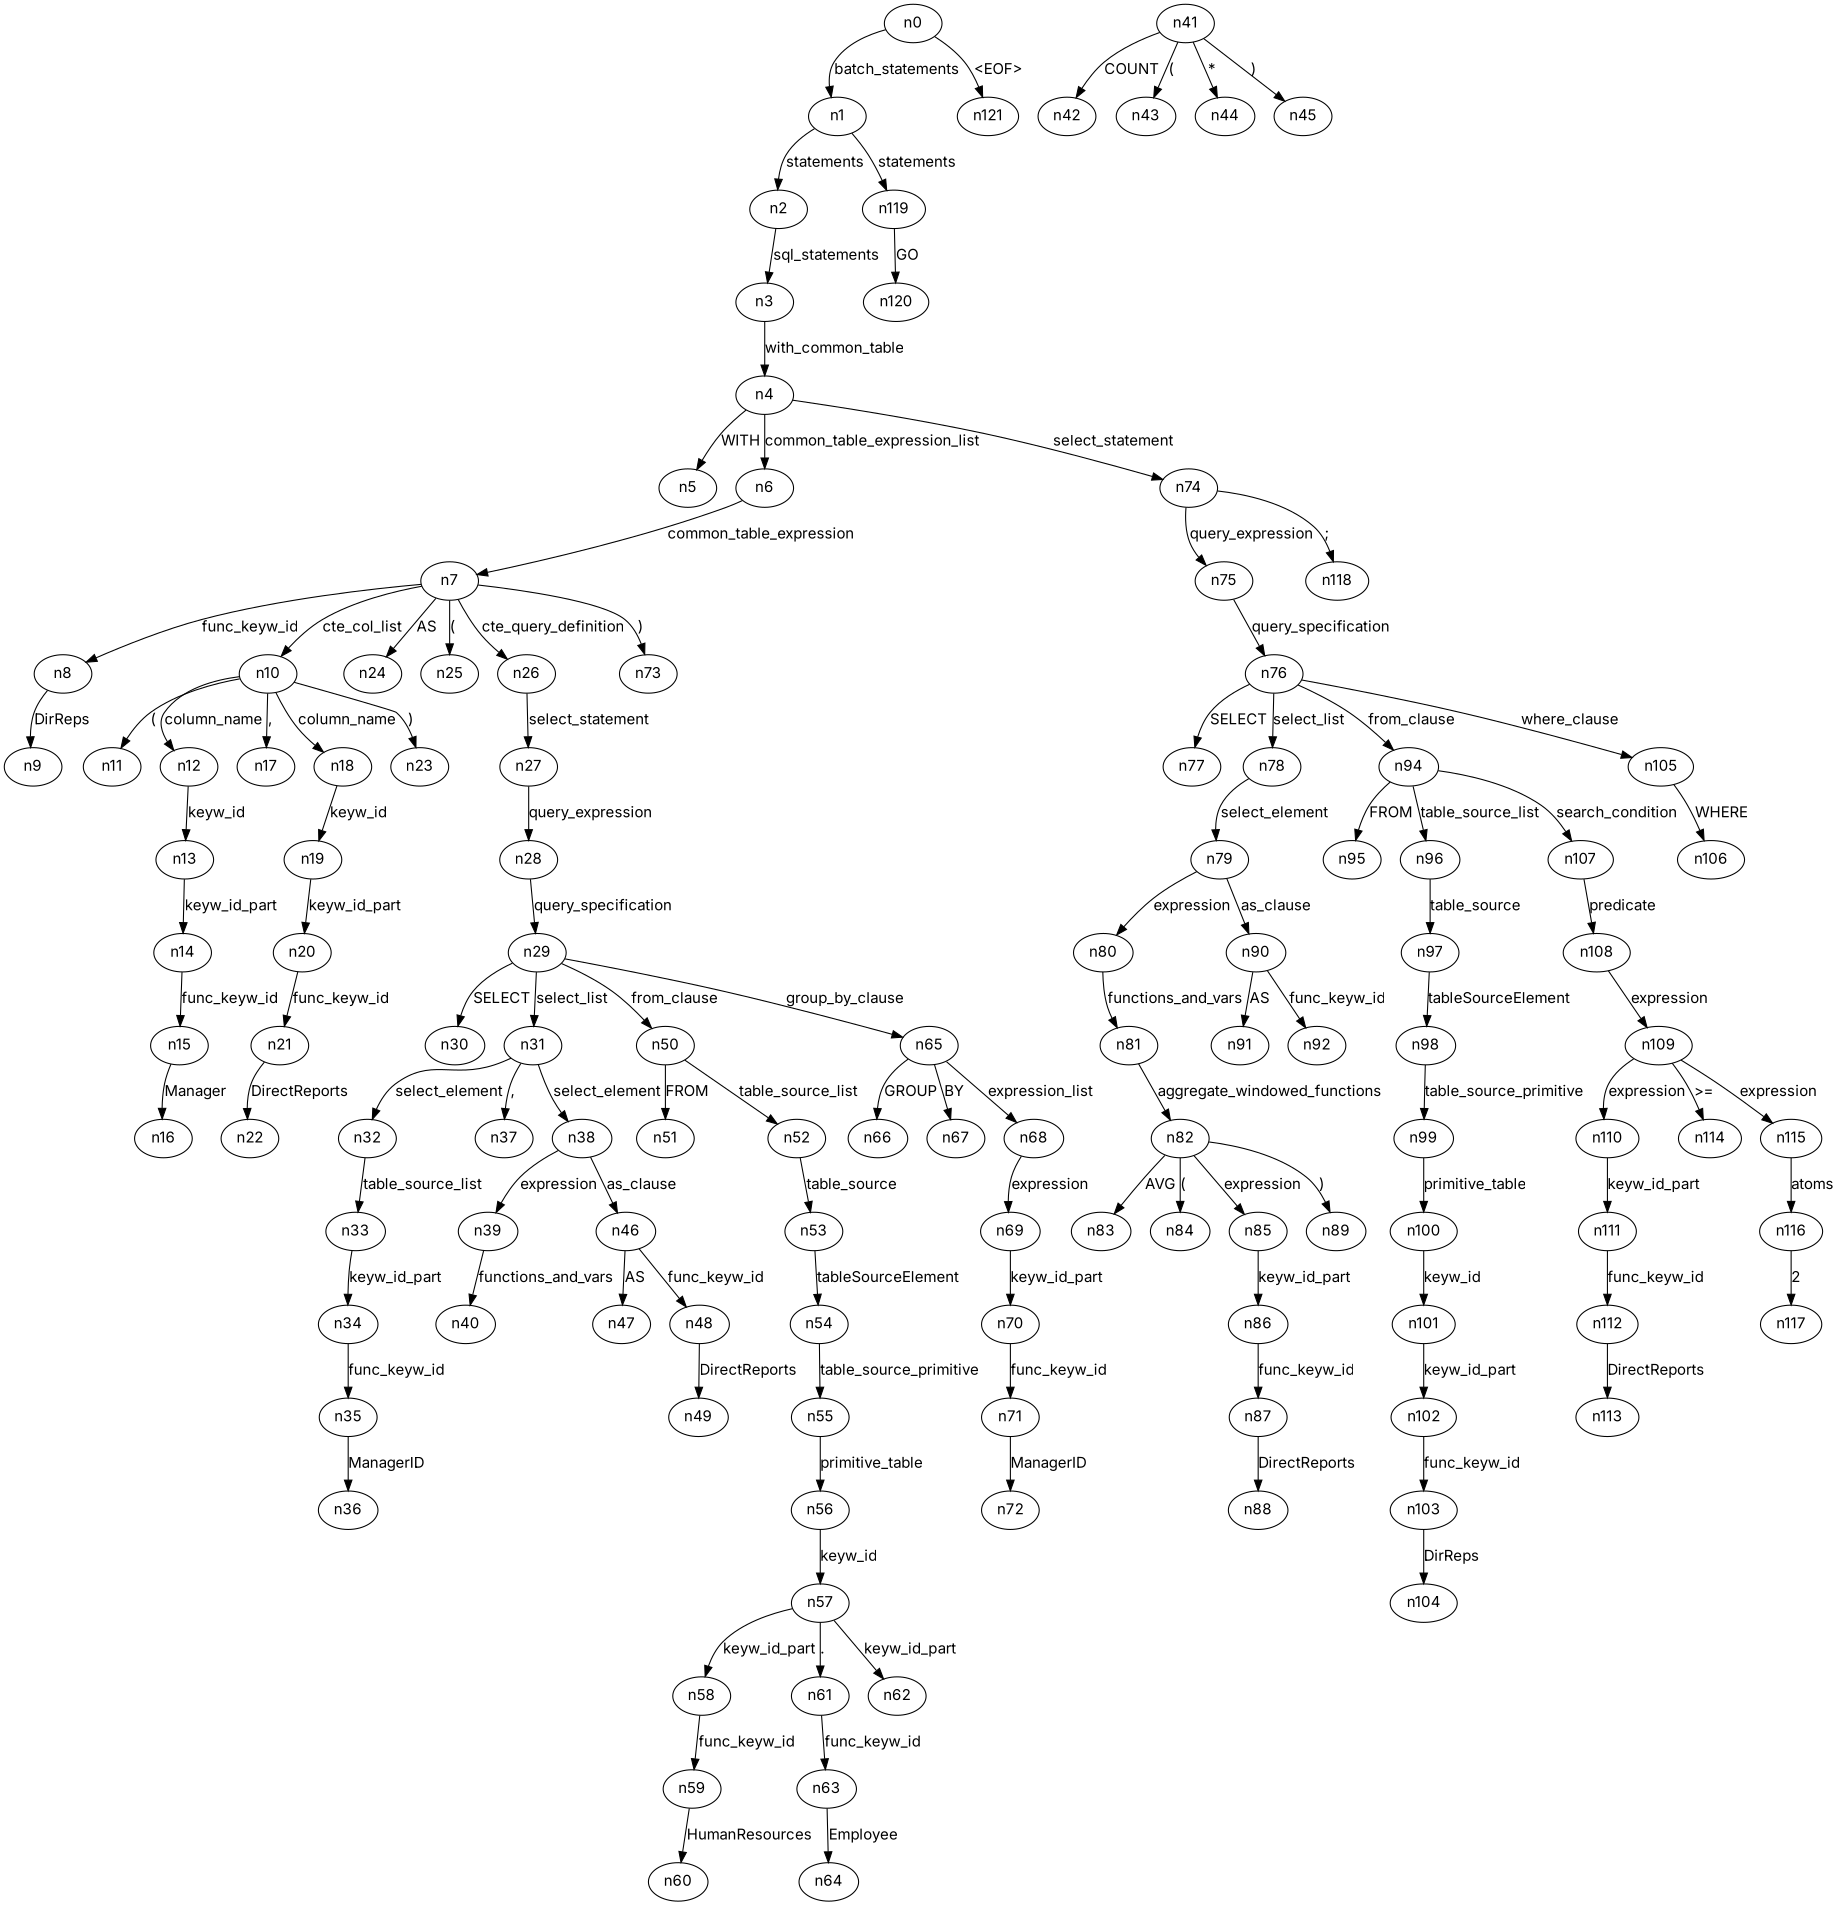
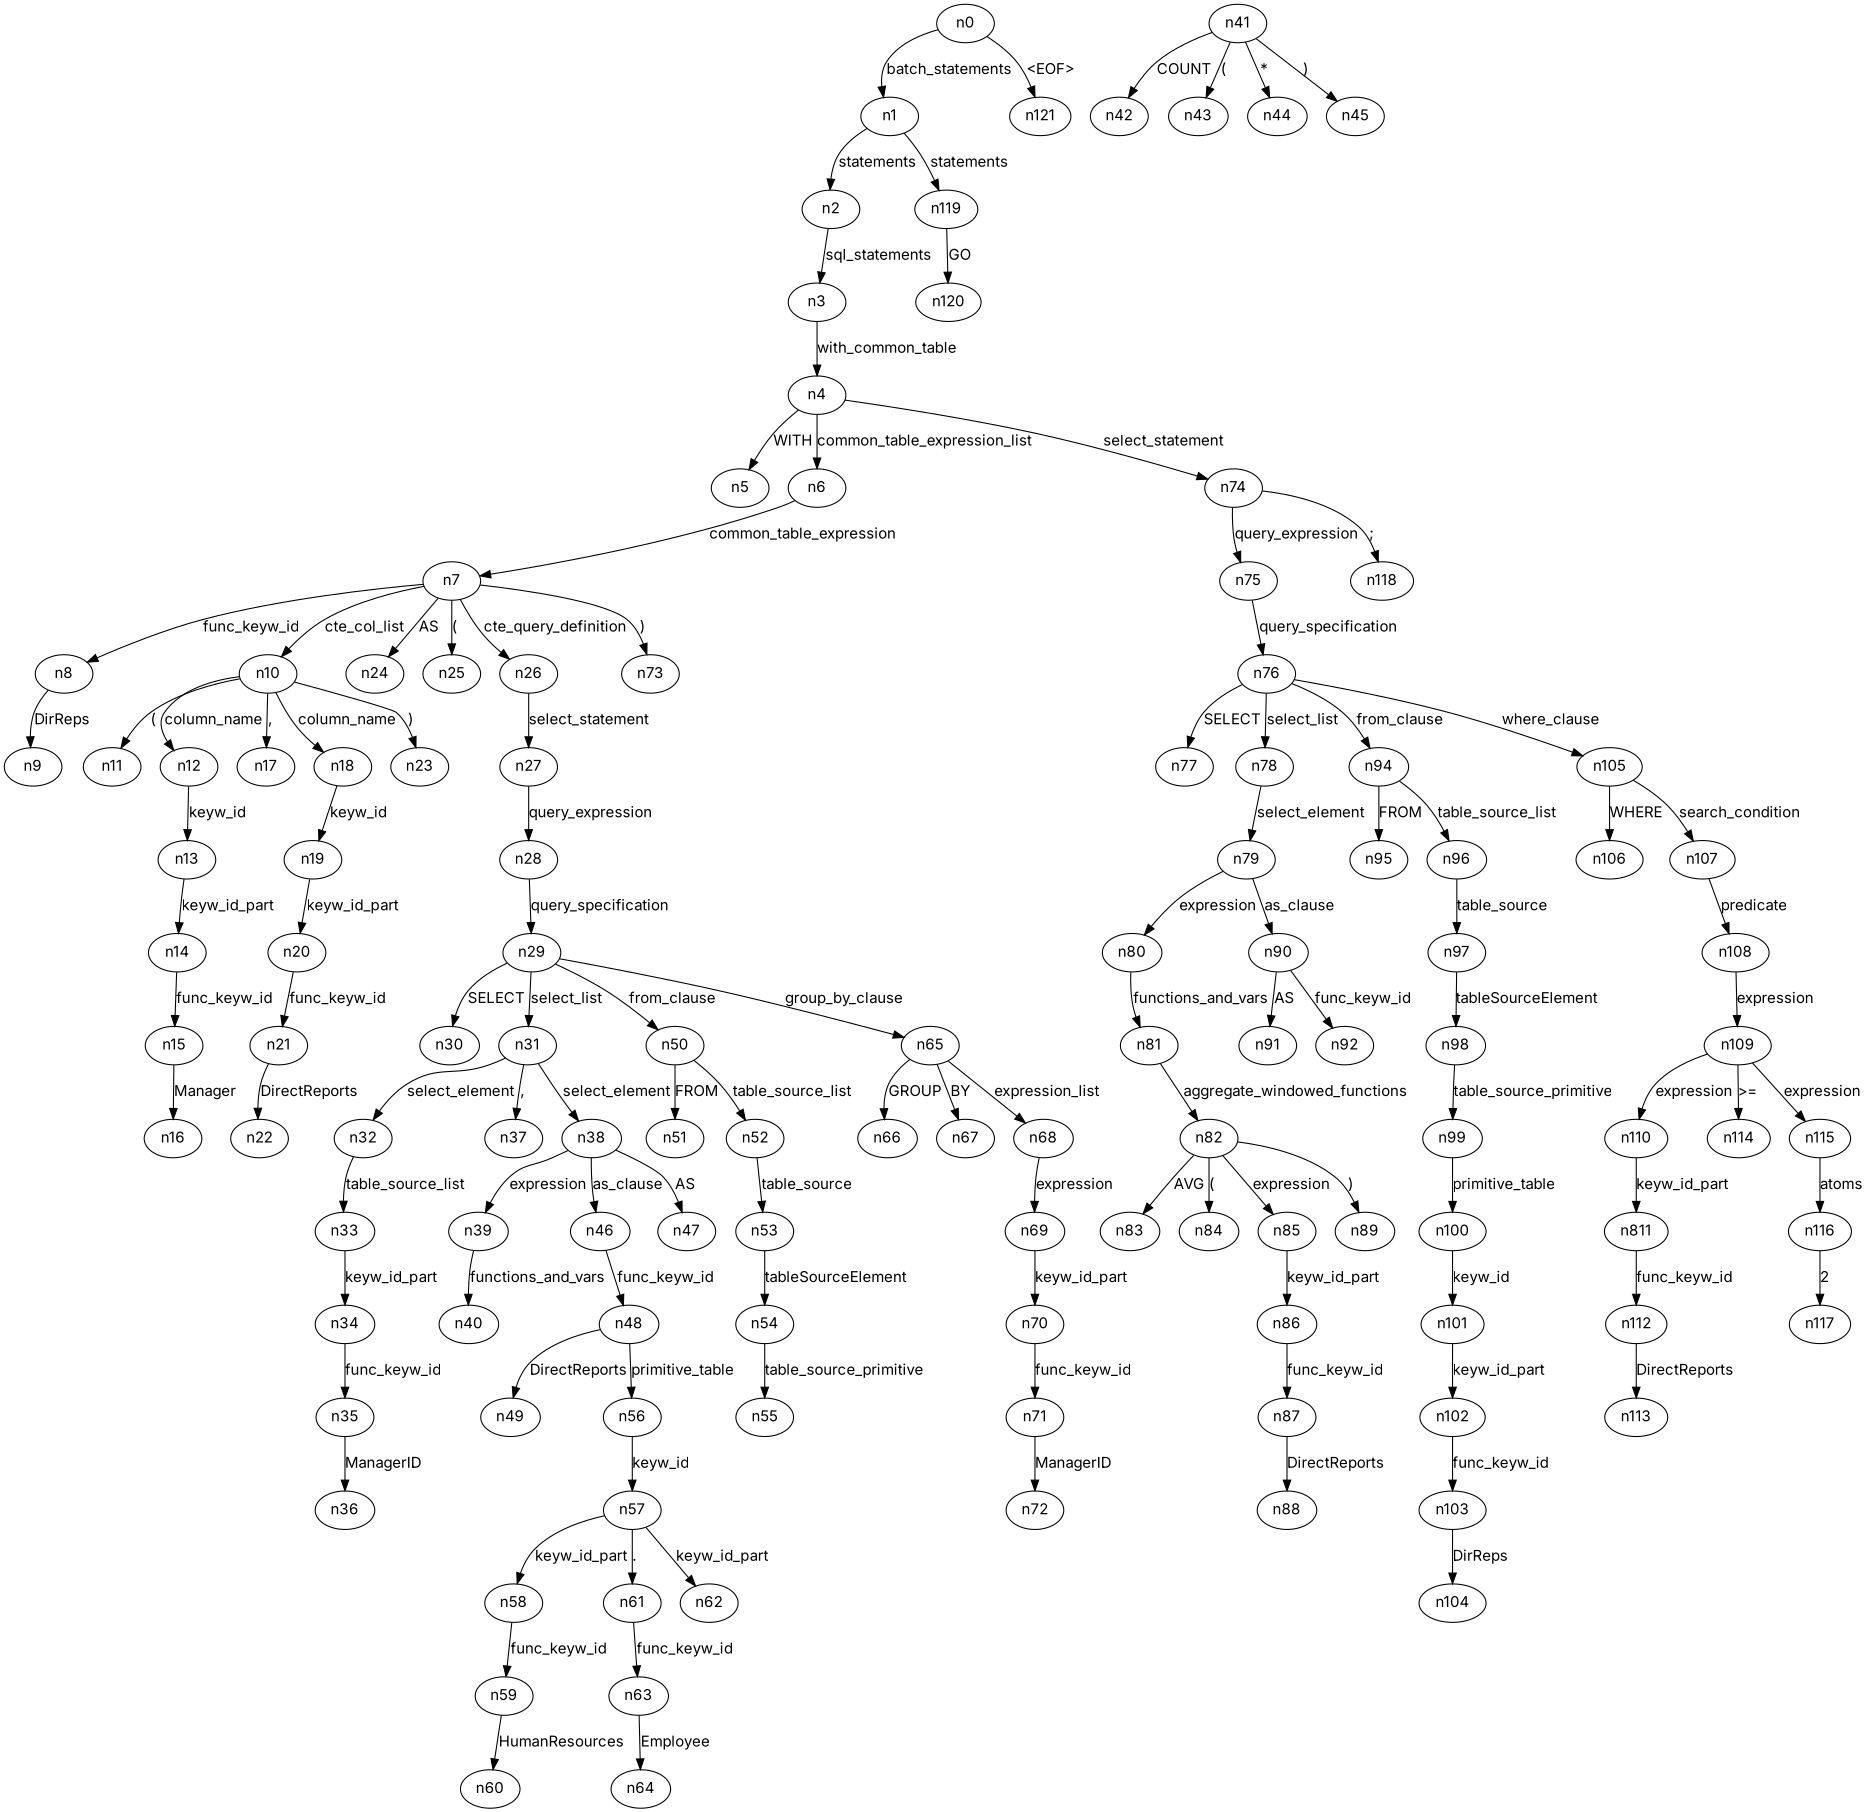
edge "n94" -> "n107": now "n105" -> "n107"
node "n111": label "n111" -> "n811"
edge "n46" -> "n47": now "n38" -> "n47"
edge "n55" -> "n56": now "n48" -> "n56"
